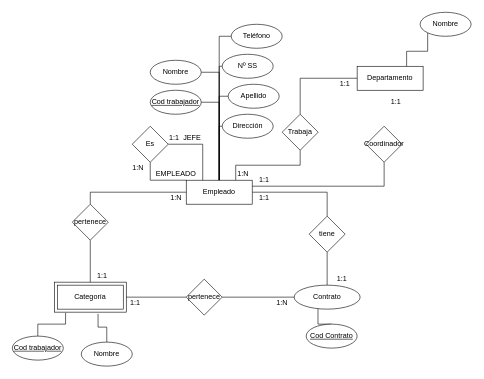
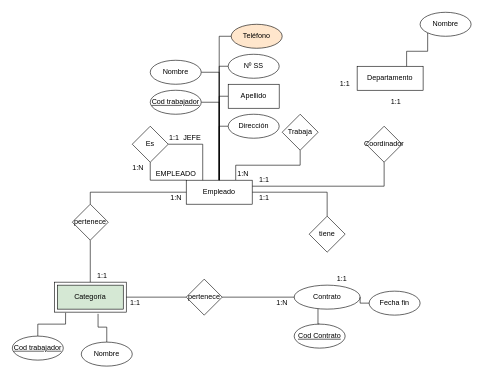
node "Teléfono": fillcolor #ffffff -> #ffe6cc
node "Nº SS": moved (248, 66) -> (254, 66)
edge "Departamento" -- "Trabaja": removed
node "Apellido": shape ellipse -> rectangle
node "Dirección": moved (248, 126) -> (254, 126)
edge "tiene" -- "Contrato": removed
node "Categoría": fillcolor #ffffff -> #d5e8d4
edge "Contrato" -- "Fecha fin": added
node "Fecha fin": added
node "Cod Contrato": moved (332, 336) -> (320, 336)
